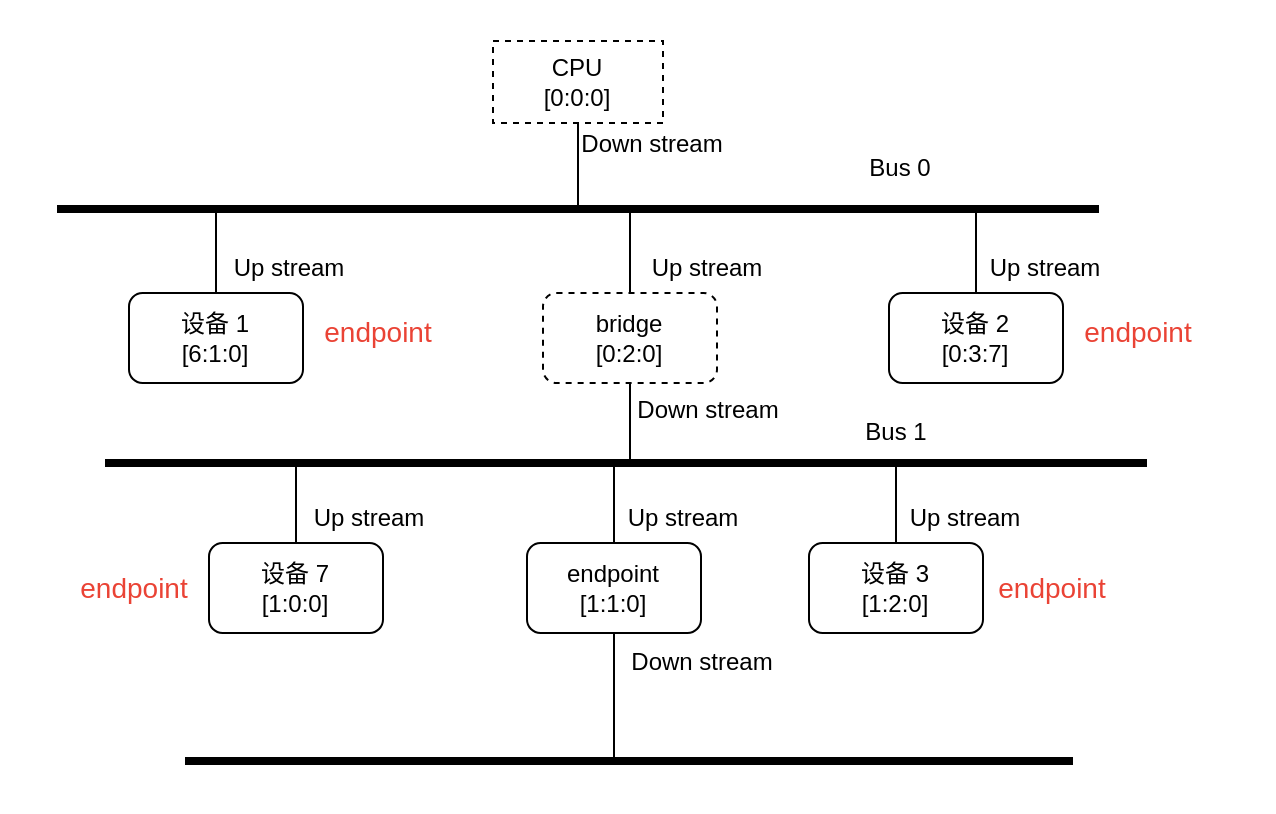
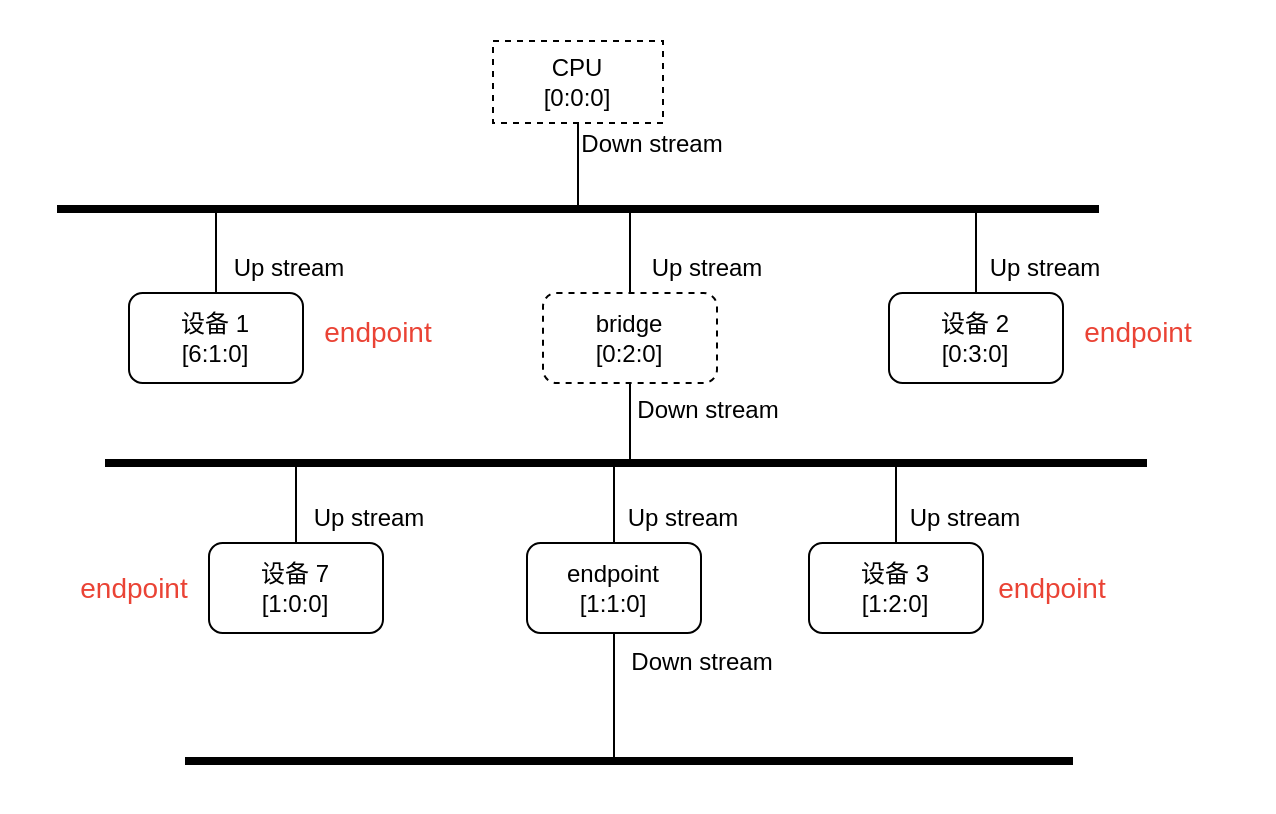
node "Bus 0": removed
node "设备 2 [0:3:7]": label "设备 2 [0:3:7]" -> "设备 2 [0:3:0]"
node "Bus 1": removed
